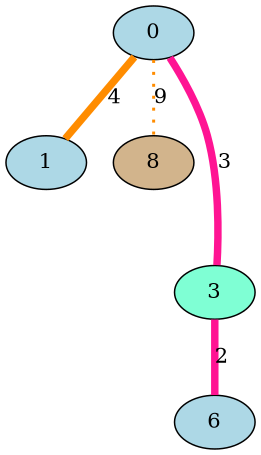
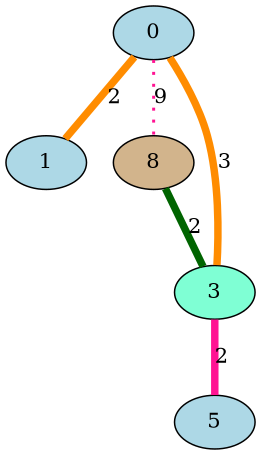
edge "0" -- "1": label "4" -> "2"
edge "0" -- "8": color darkorange -> deeppink
edge "0" -- "3": color deeppink -> darkorange
edge "8" -- "3": added, label "2"
node "6": label "6" -> "5"
